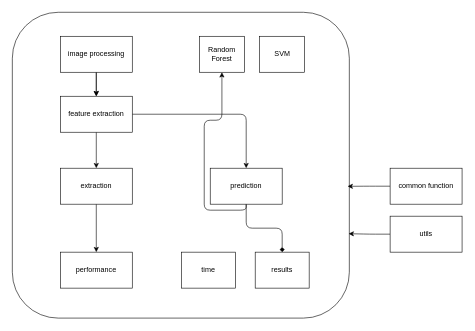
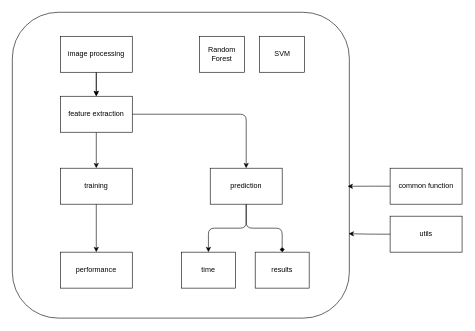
edge "prediction" -> "Random Forest": now "prediction" -> "time"
node "extraction": label "extraction" -> "training"
